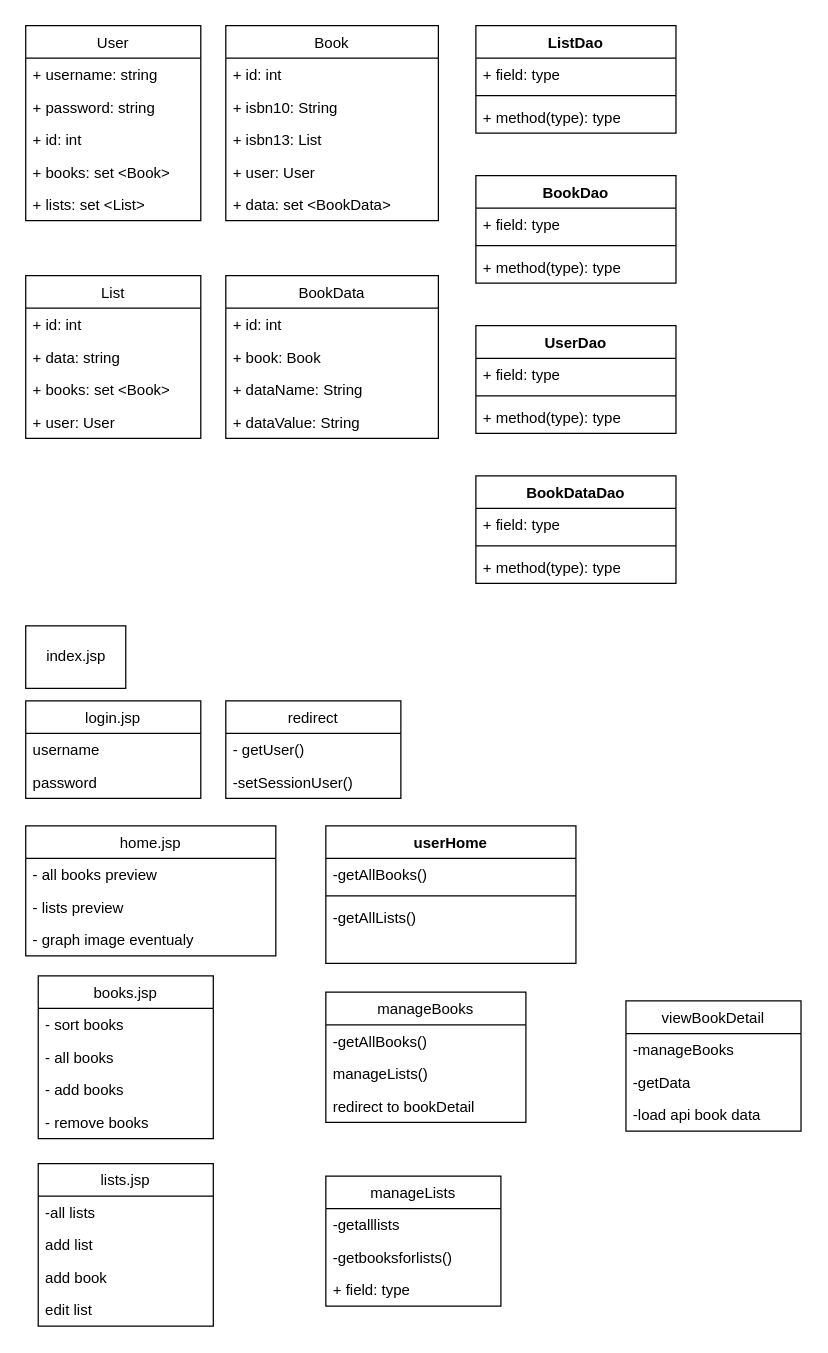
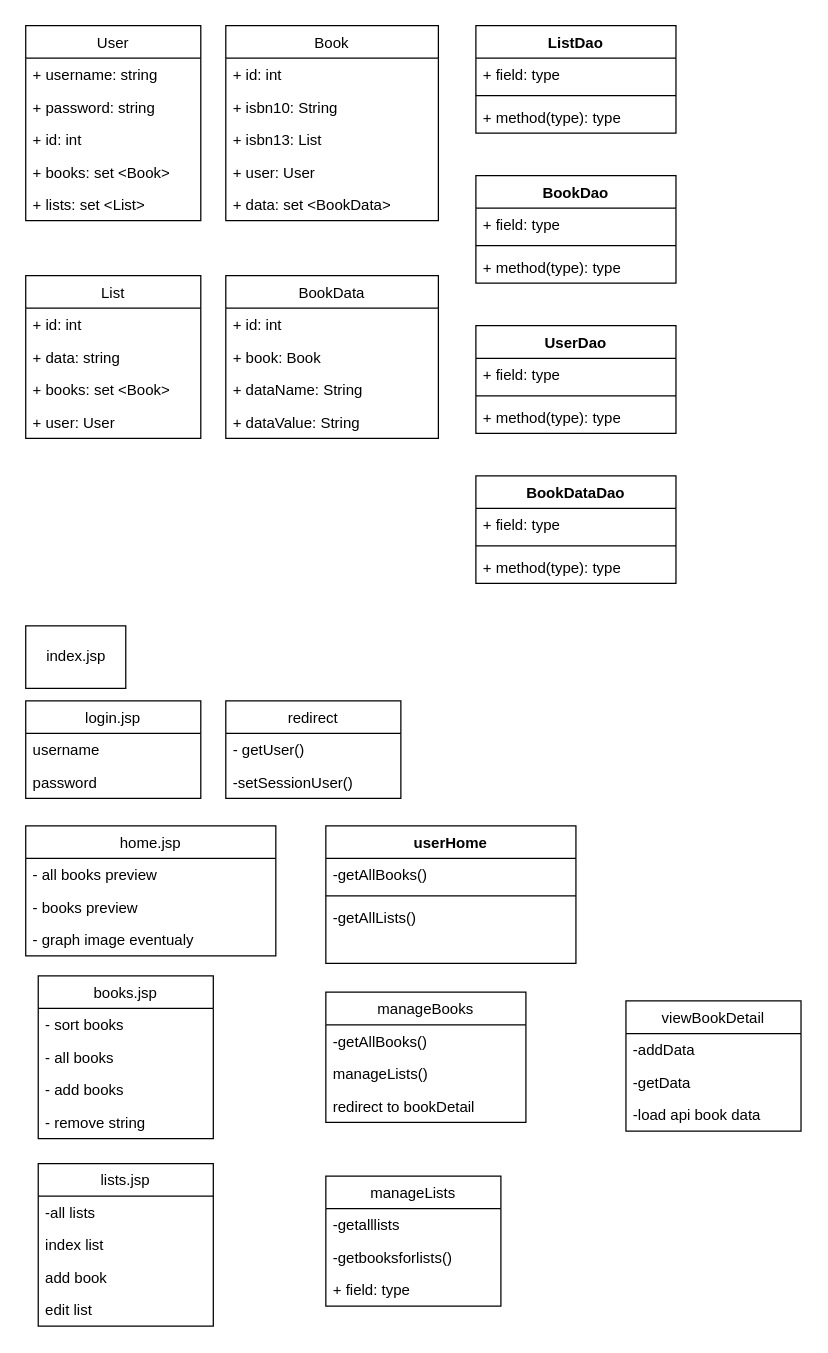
node "- lists preview": label "- lists preview" -> "- books preview"
node "-manageBooks": label "-manageBooks" -> "-addData"
node "- remove books": label "- remove books" -> "- remove string"
node "add list": label "add list" -> "index list"
